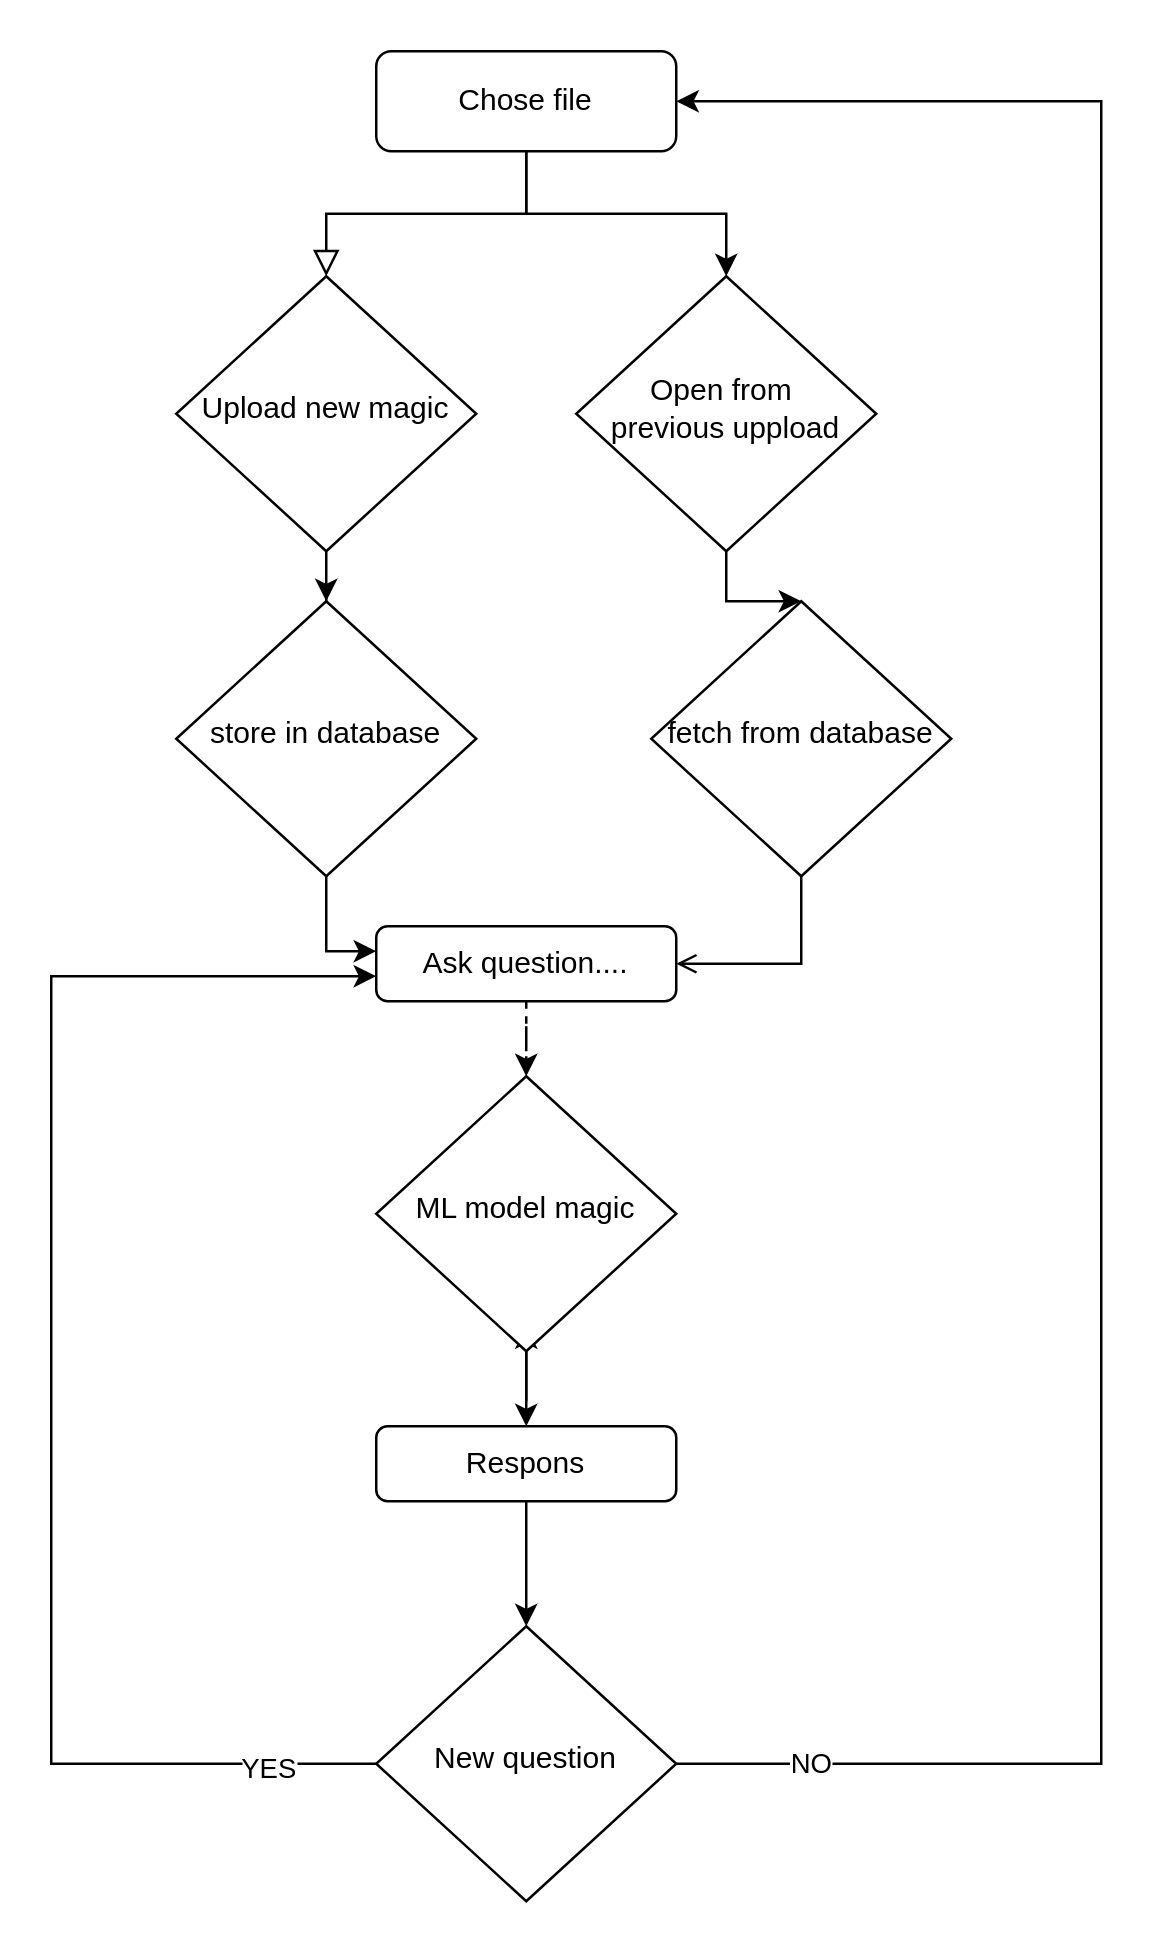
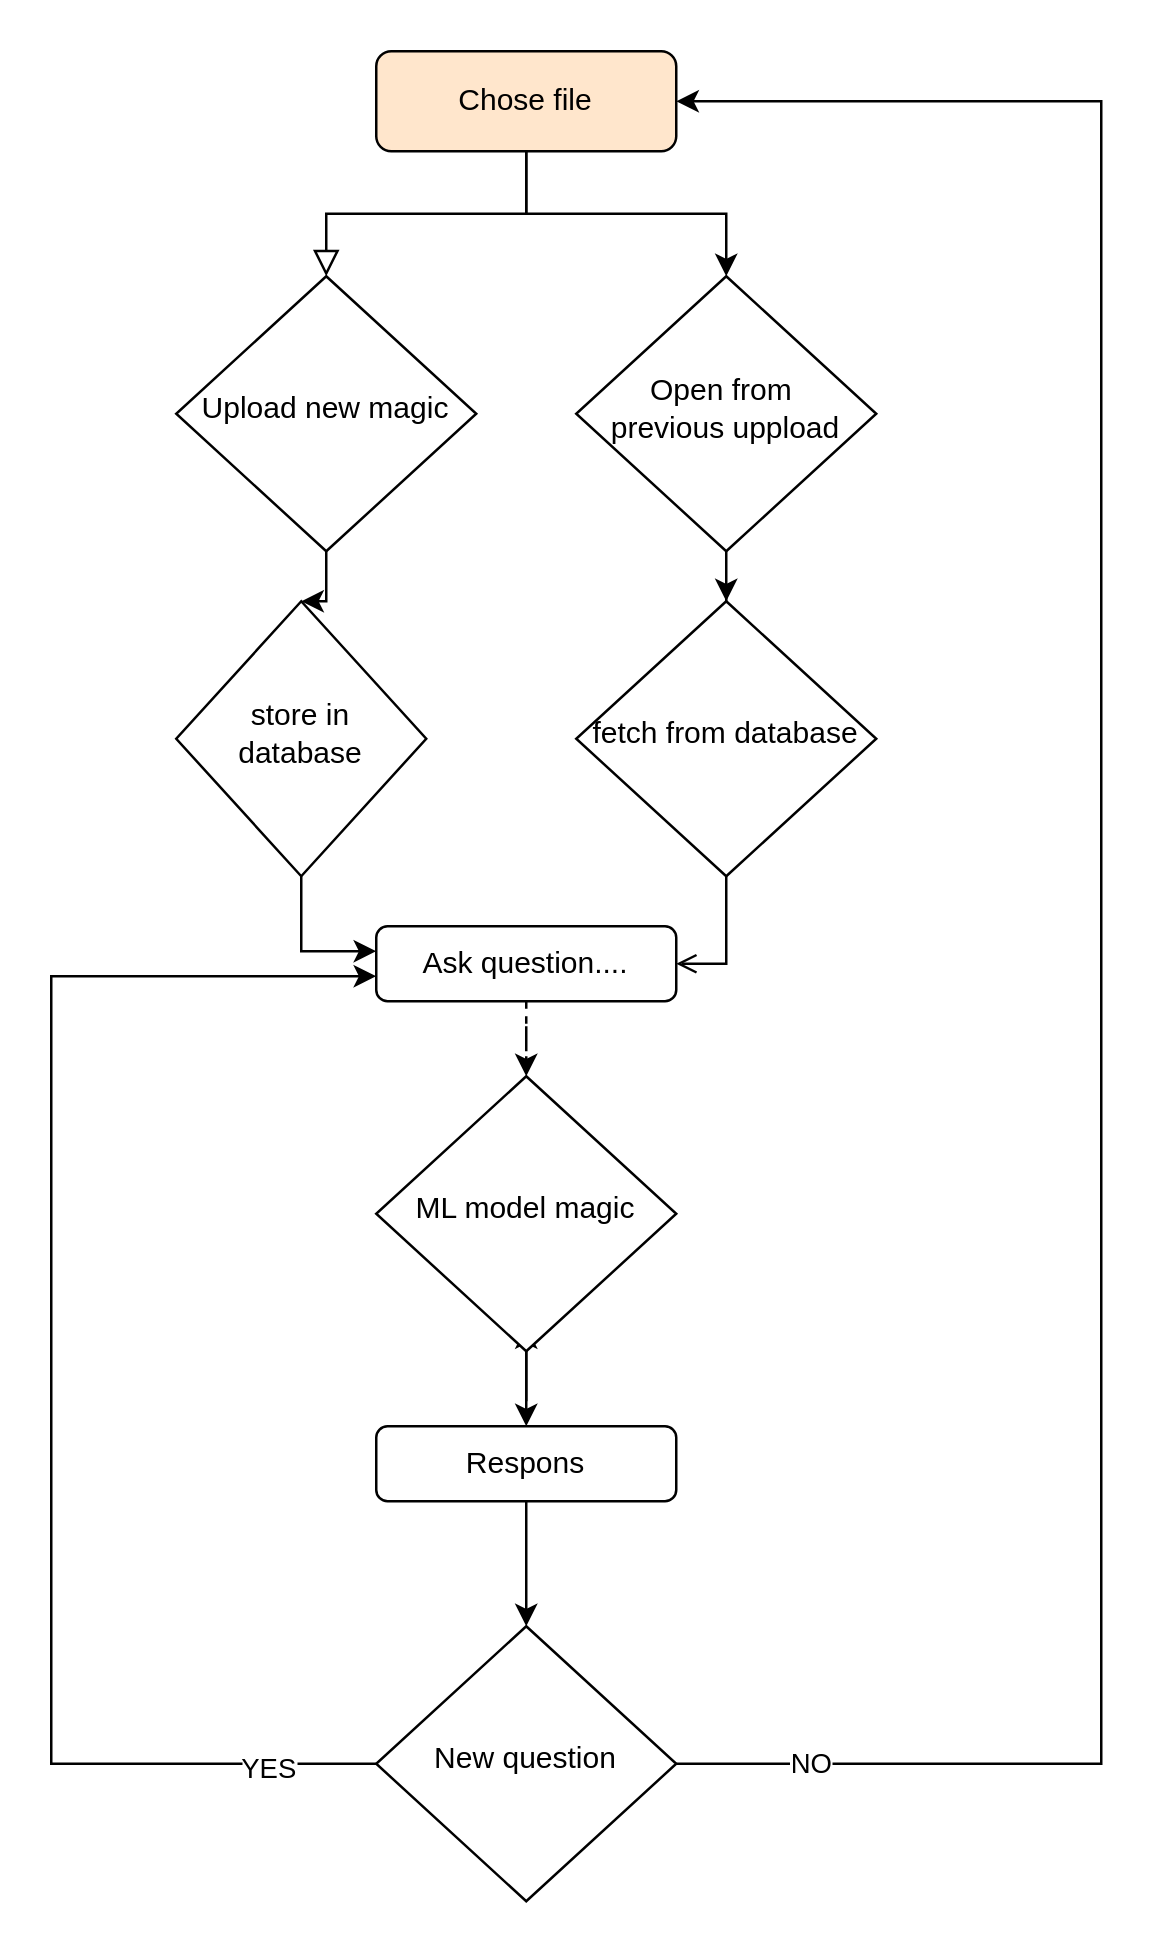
node "Chose file": fillcolor #ffffff -> #ffe6cc
node "store in database": size 300x275 -> 250x275
node "fetch from database": moved (801, 739) -> (726, 739)
